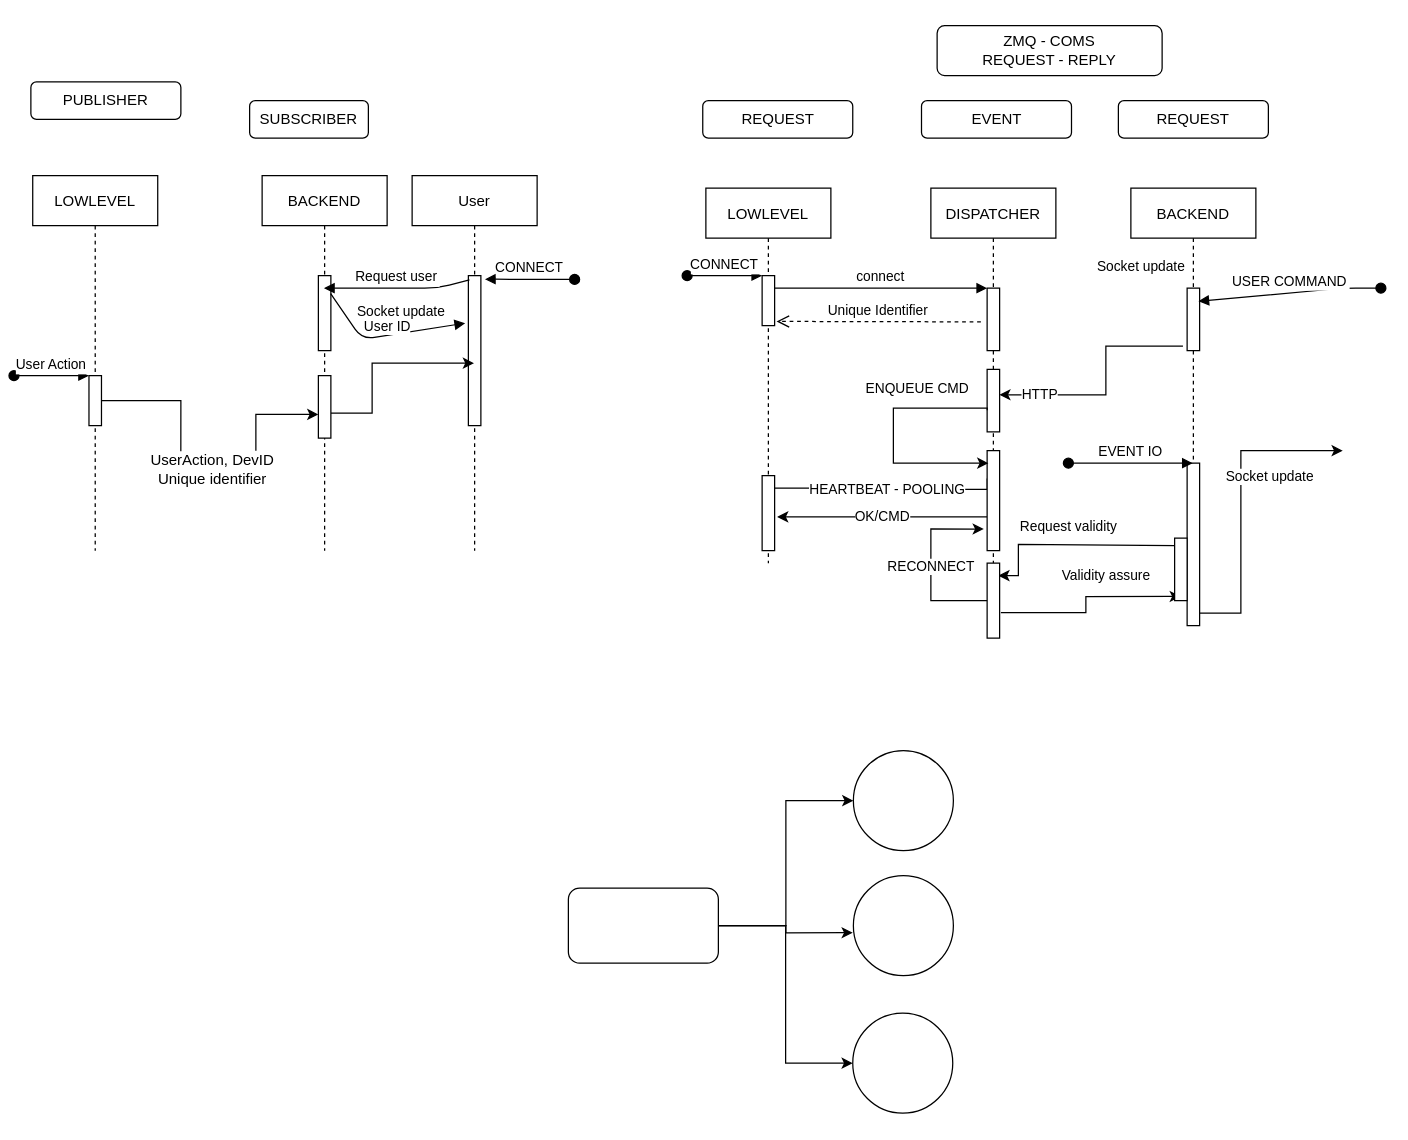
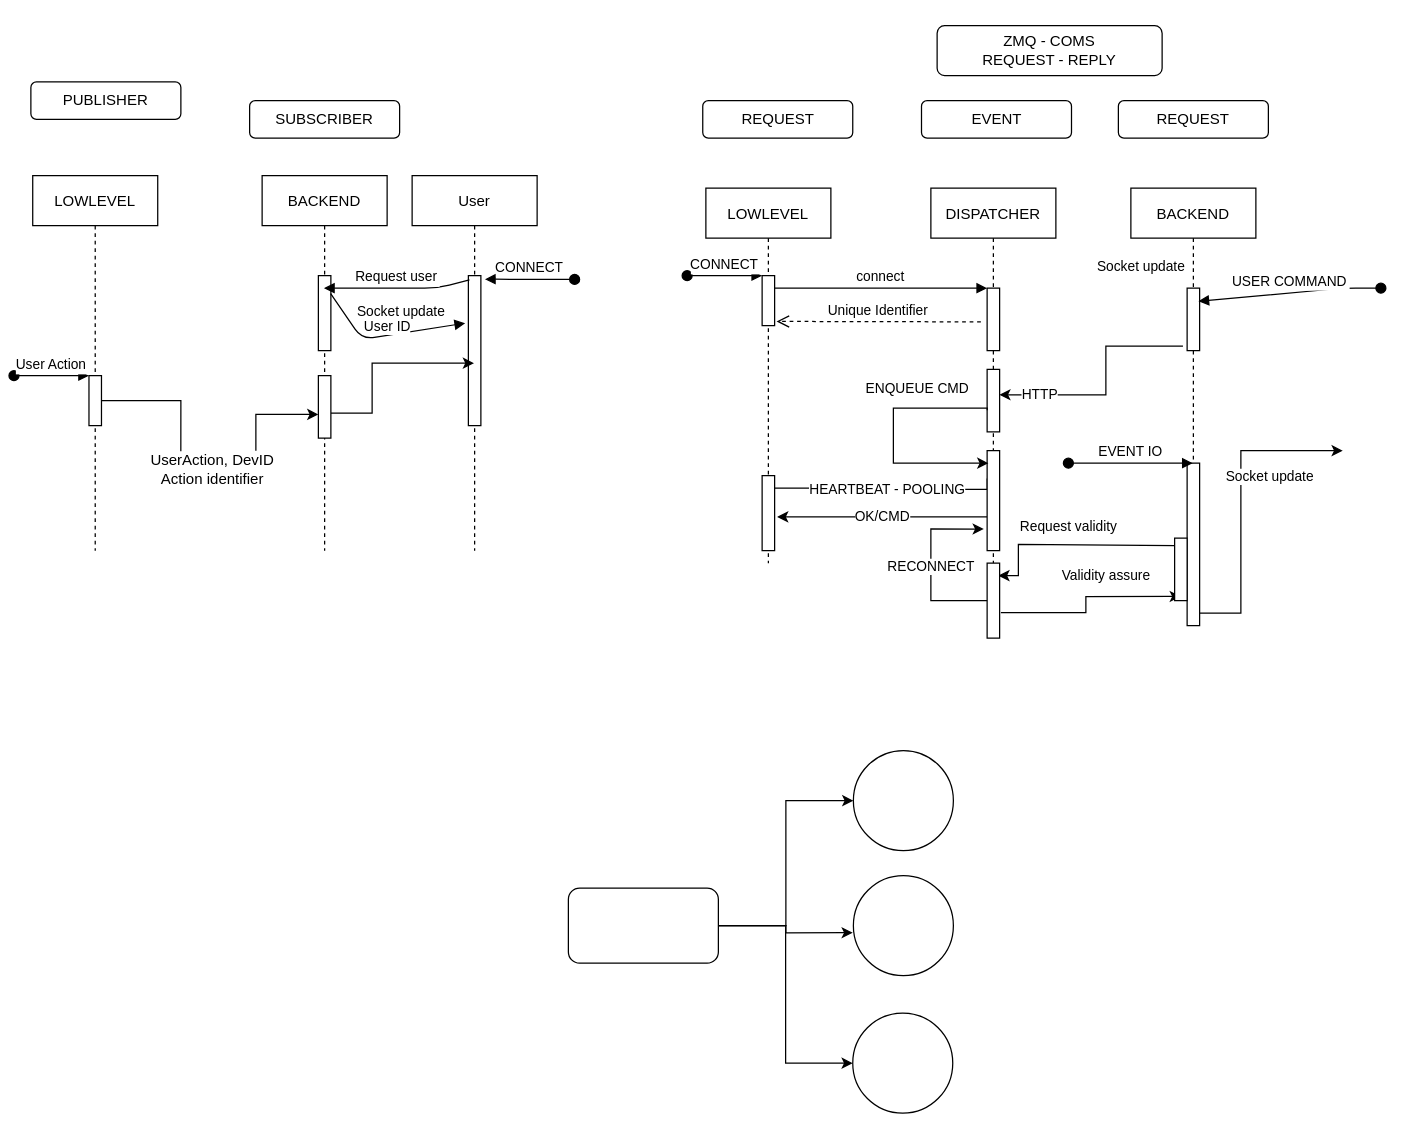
node "SUBSCRIBER": size 119x38 -> 150x38
node "UserAction, DevID Unique identifier": label "UserAction, DevID Unique identifier" -> "UserAction, DevID Action identifier"
